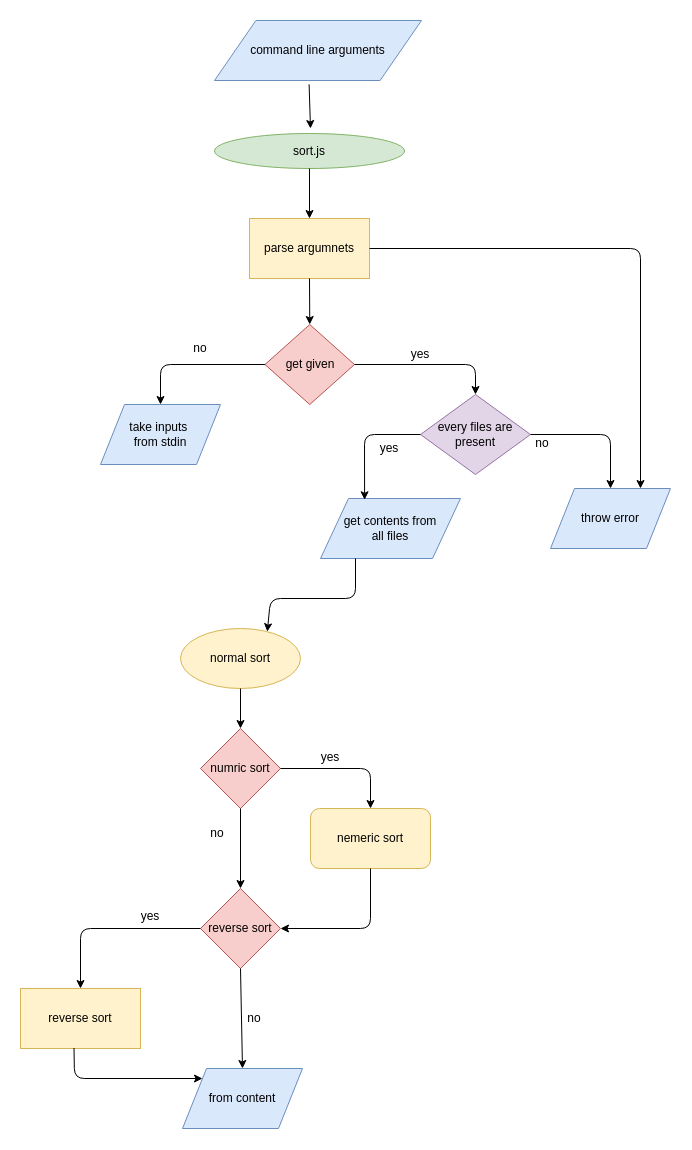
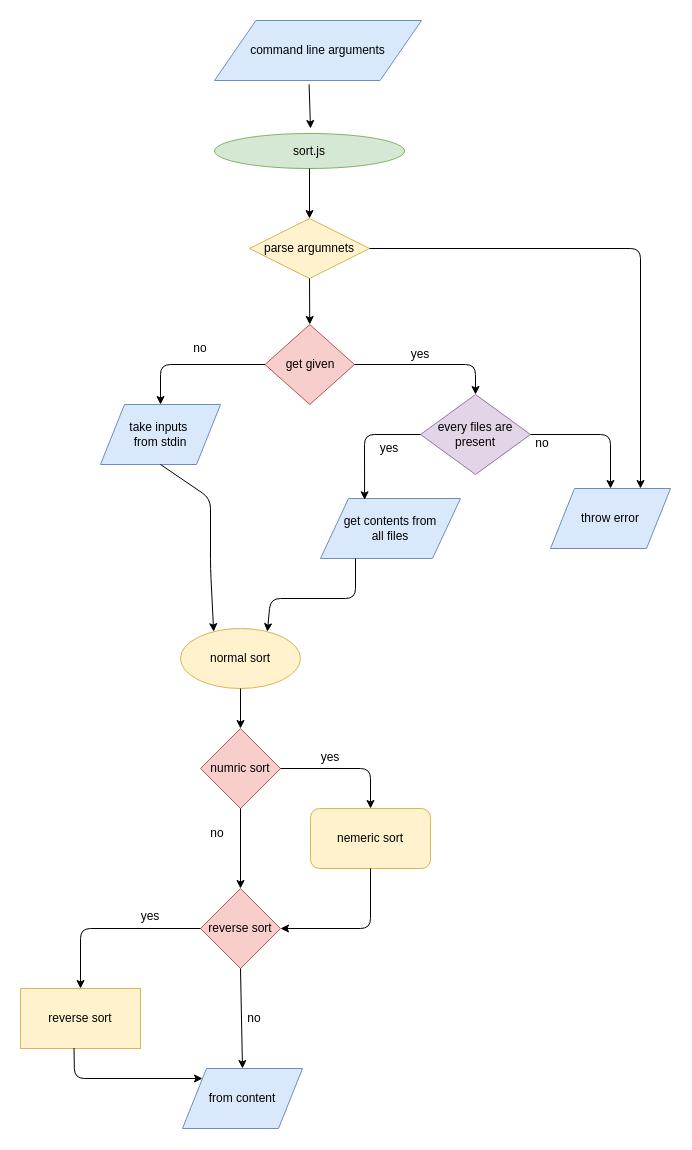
node "parse argumnets": shape rectangle -> diamond
edge "take inputs from stdin" -> "normal sort": added
